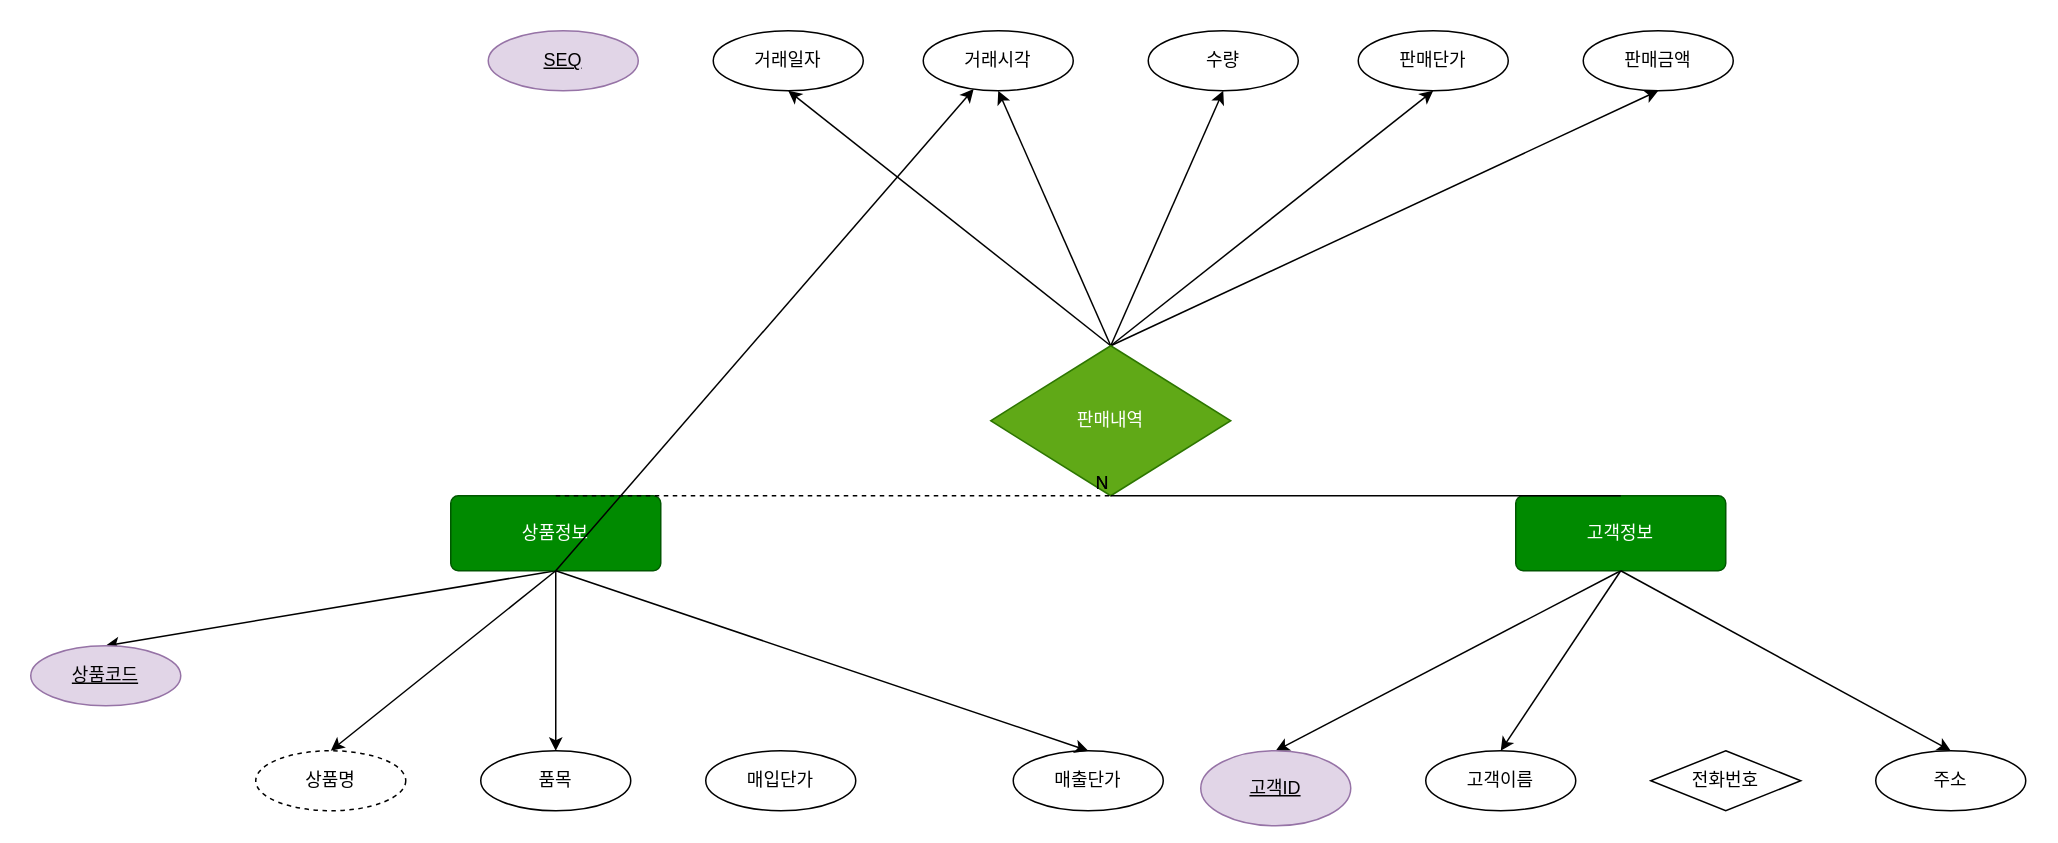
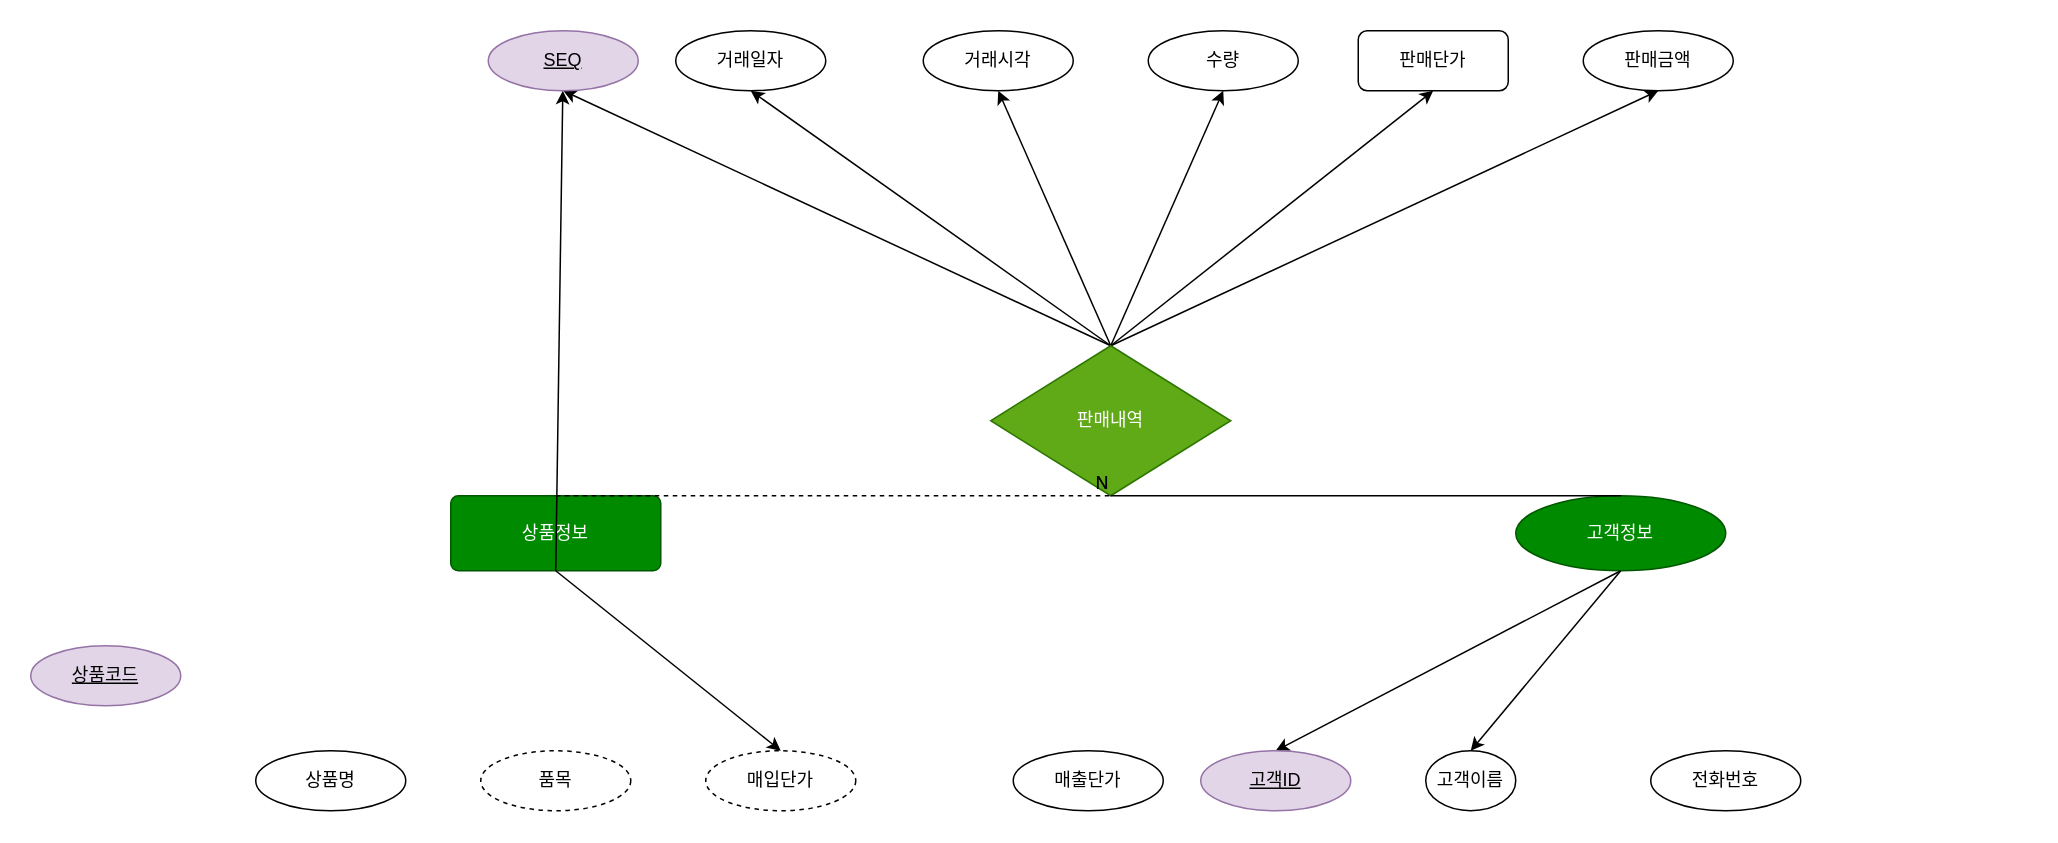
node "거래일자": moved (788, 61) -> (751, 61)
node "판매단가": shape ellipse -> rounded rectangle
edge "판매내역" -> "SEQ": added
edge "상품정보" -> "거래시각": now "상품정보" -> "매입단가"
node "고객정보": shape rounded rectangle -> ellipse
edge "상품정보" -> "상품코드": removed
edge "상품정보" -> "품목": removed
edge "상품정보" -> "상품명": now "상품정보" -> "SEQ"
edge "고객정보" -> "주소": removed
edge "상품정보" -> "매출단가": removed
node "상품명": style dashed -> solid
node "품목": style solid -> dashed
node "매입단가": style solid -> dashed
node "고객이름": size 150x60 -> 90x60
node "전화번호": shape diamond -> ellipse
node "주소": removed
node "고객ID": size 150x75 -> 150x60
